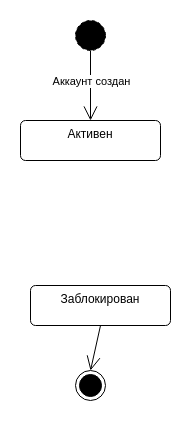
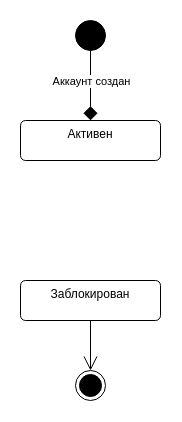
node "Y": style dashed -> solid
edge "Y" -> "Активен": arrowhead open -> diamond
node "Заблокирован": moved (101, 306) -> (91, 301)
